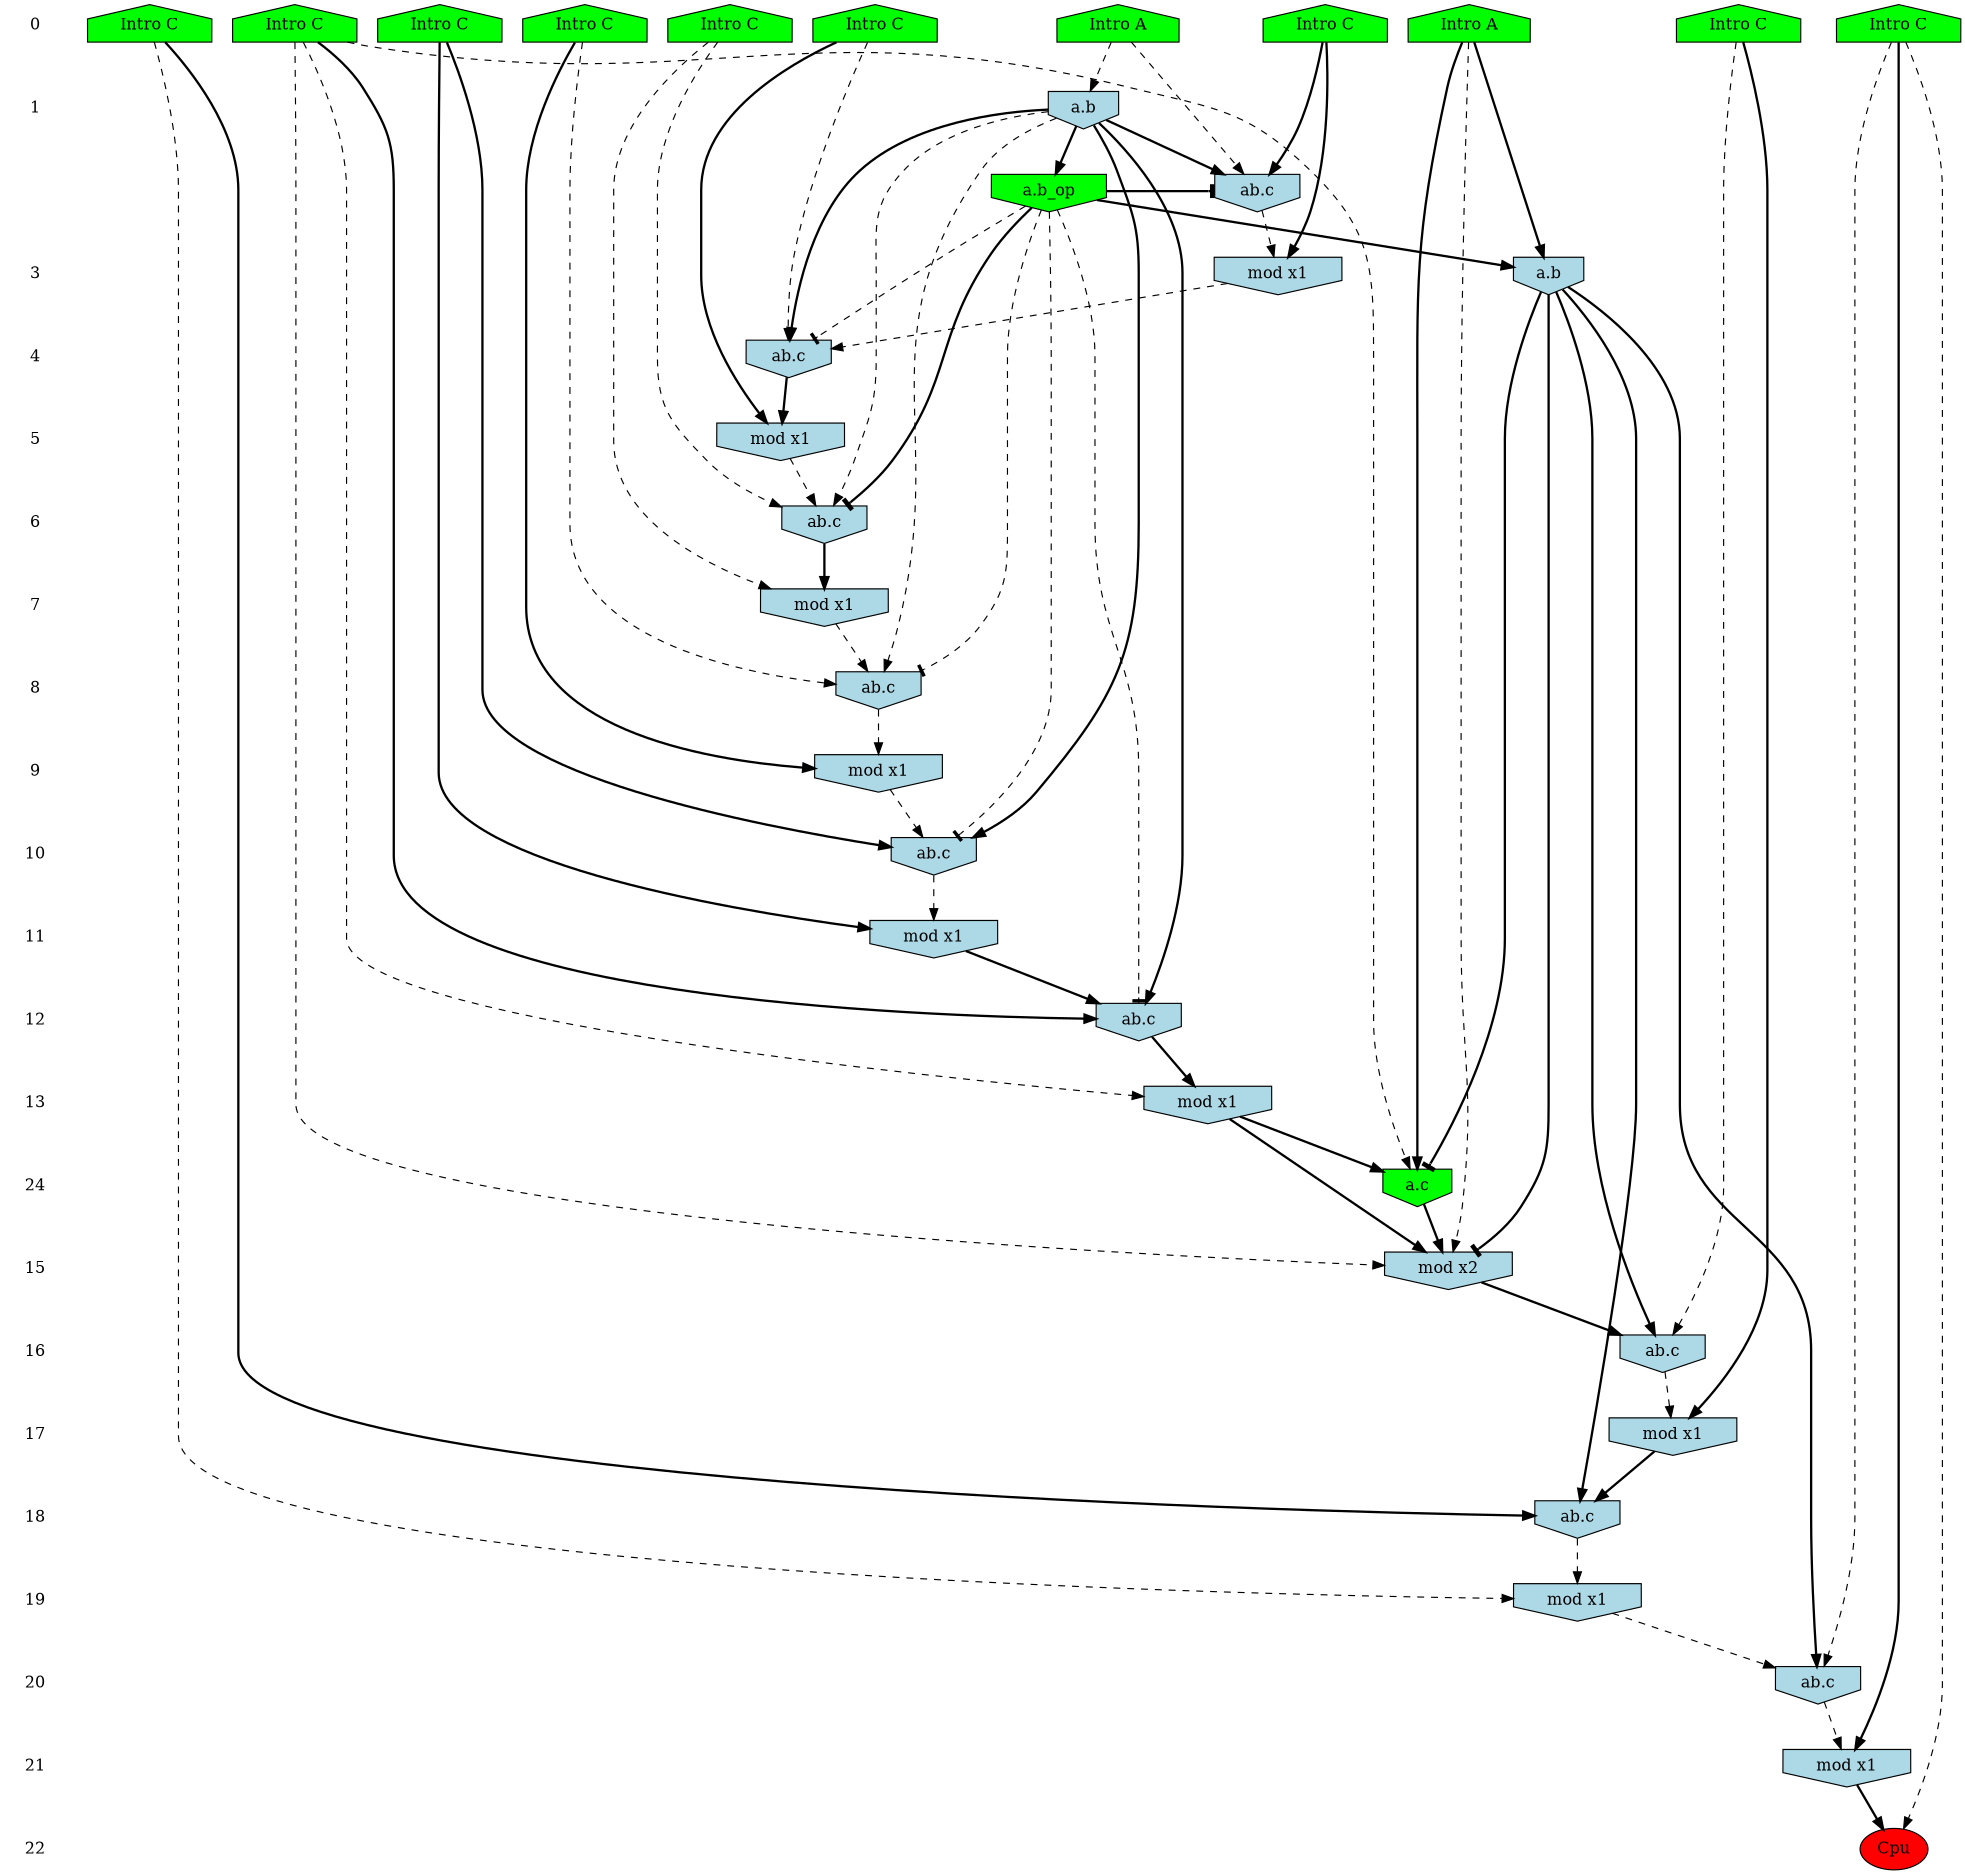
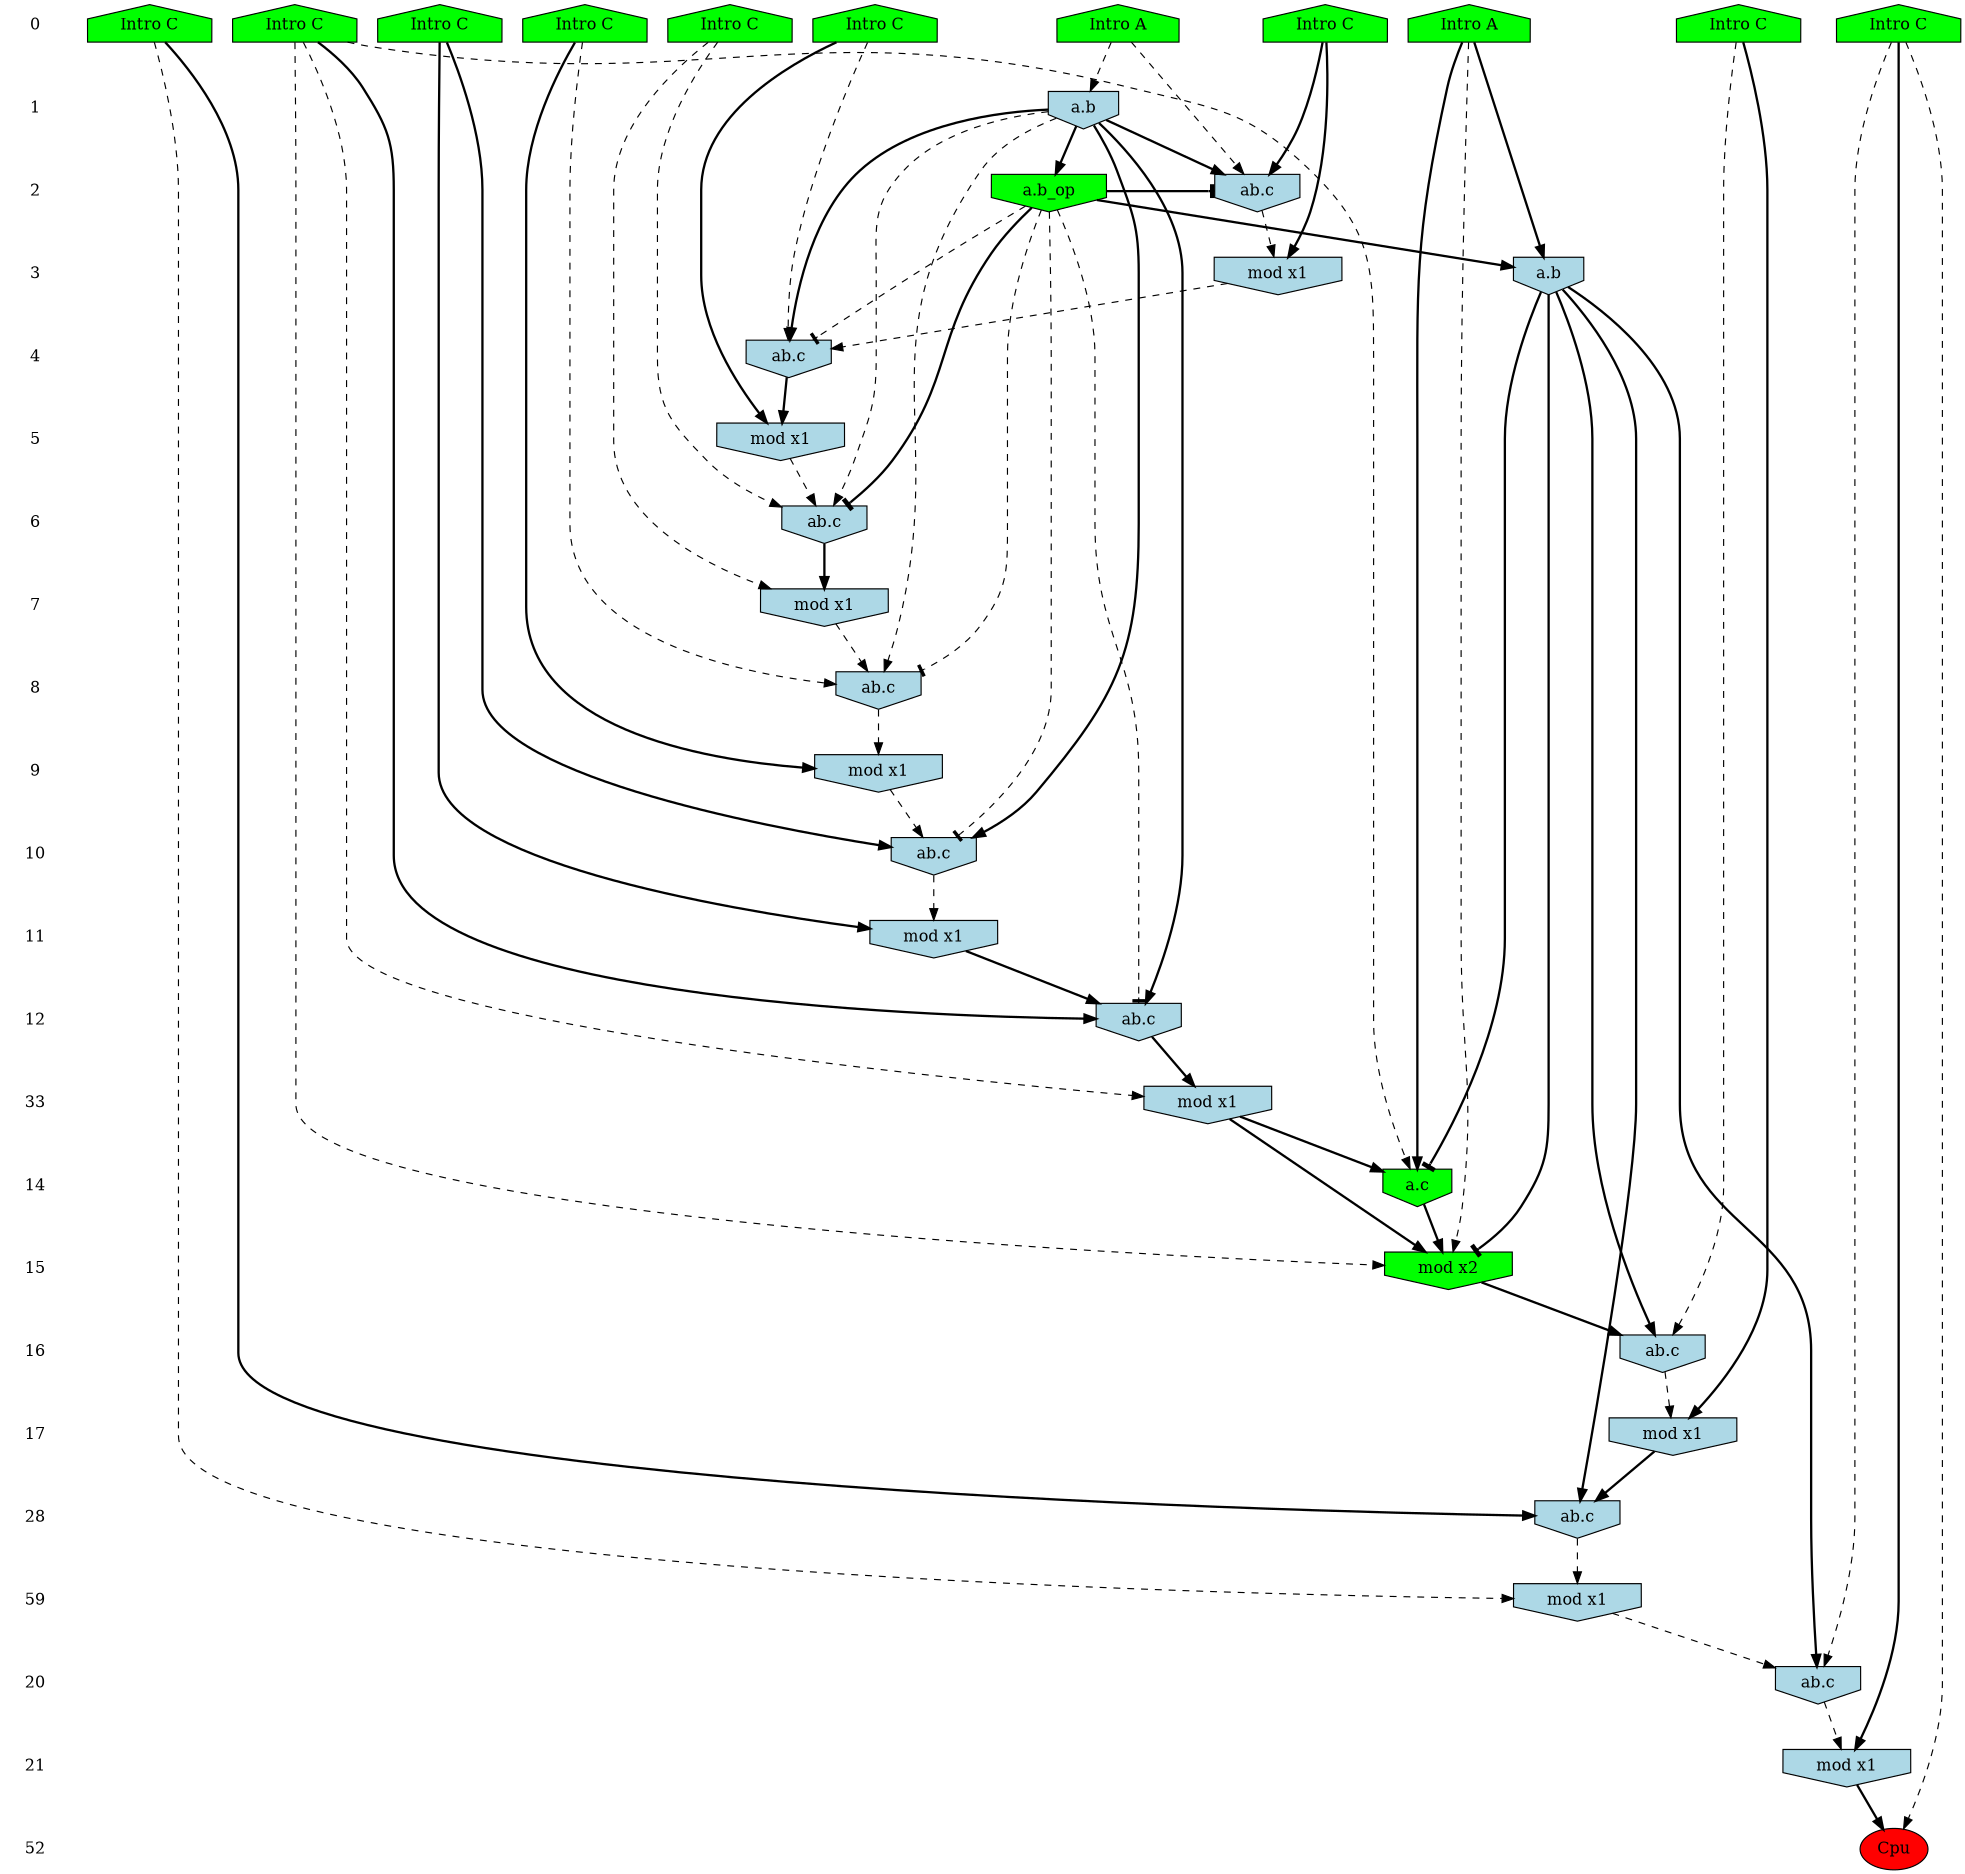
node "2": added
node "13": label "13" -> "33"
node "24": label "24" -> "14"
node "mod x2": fillcolor lightblue -> green
node "18": label "18" -> "28"
node "19": label "19" -> "59"
node "22": label "22" -> "52"
